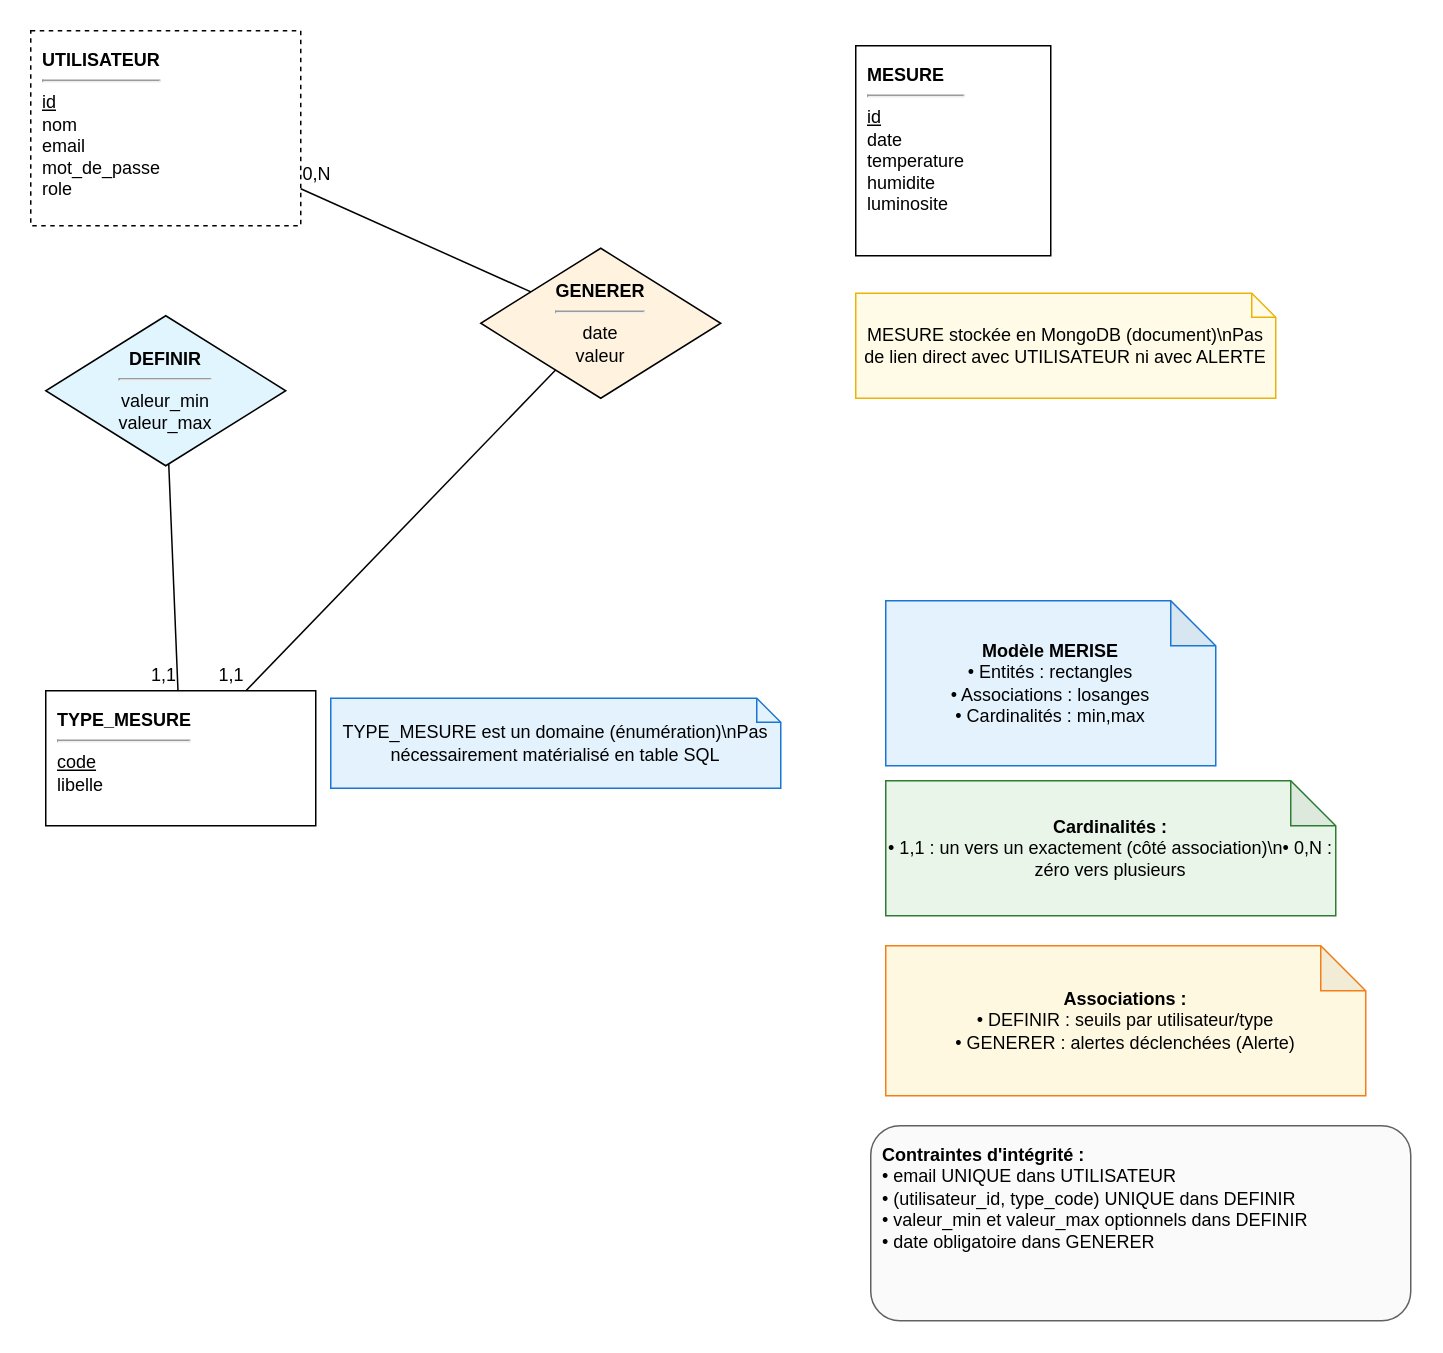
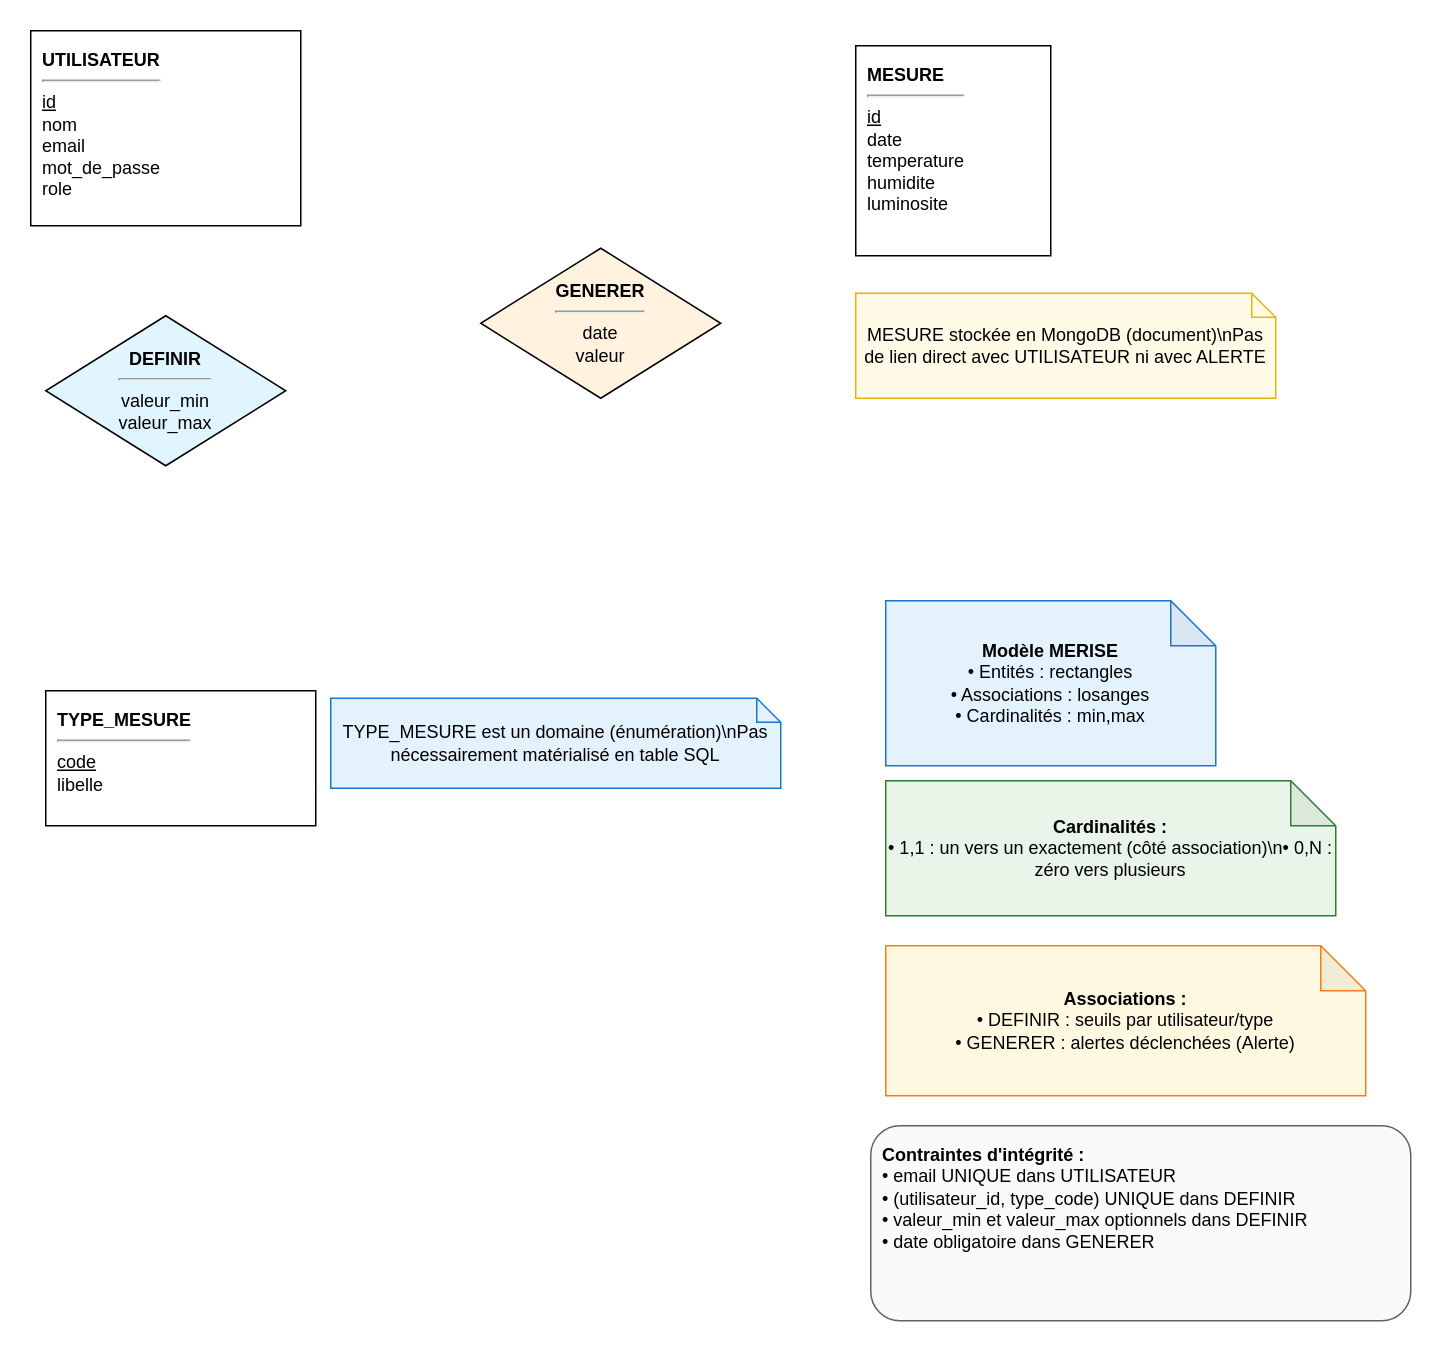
node "UTILISATEURid nom email mot_de_passe role": style dashed -> solid
edge "UTILISATEURid nom email mot_de_passe role" -- "GENERERdate valeur": removed, label "0,N"
edge "GENERERdate valeur" -- "TYPE_MESUREcode libelle": removed, label "1,1"
edge "DEFINIRvaleur_min valeur_max" -- "TYPE_MESUREcode libelle": removed, label "1,1"
